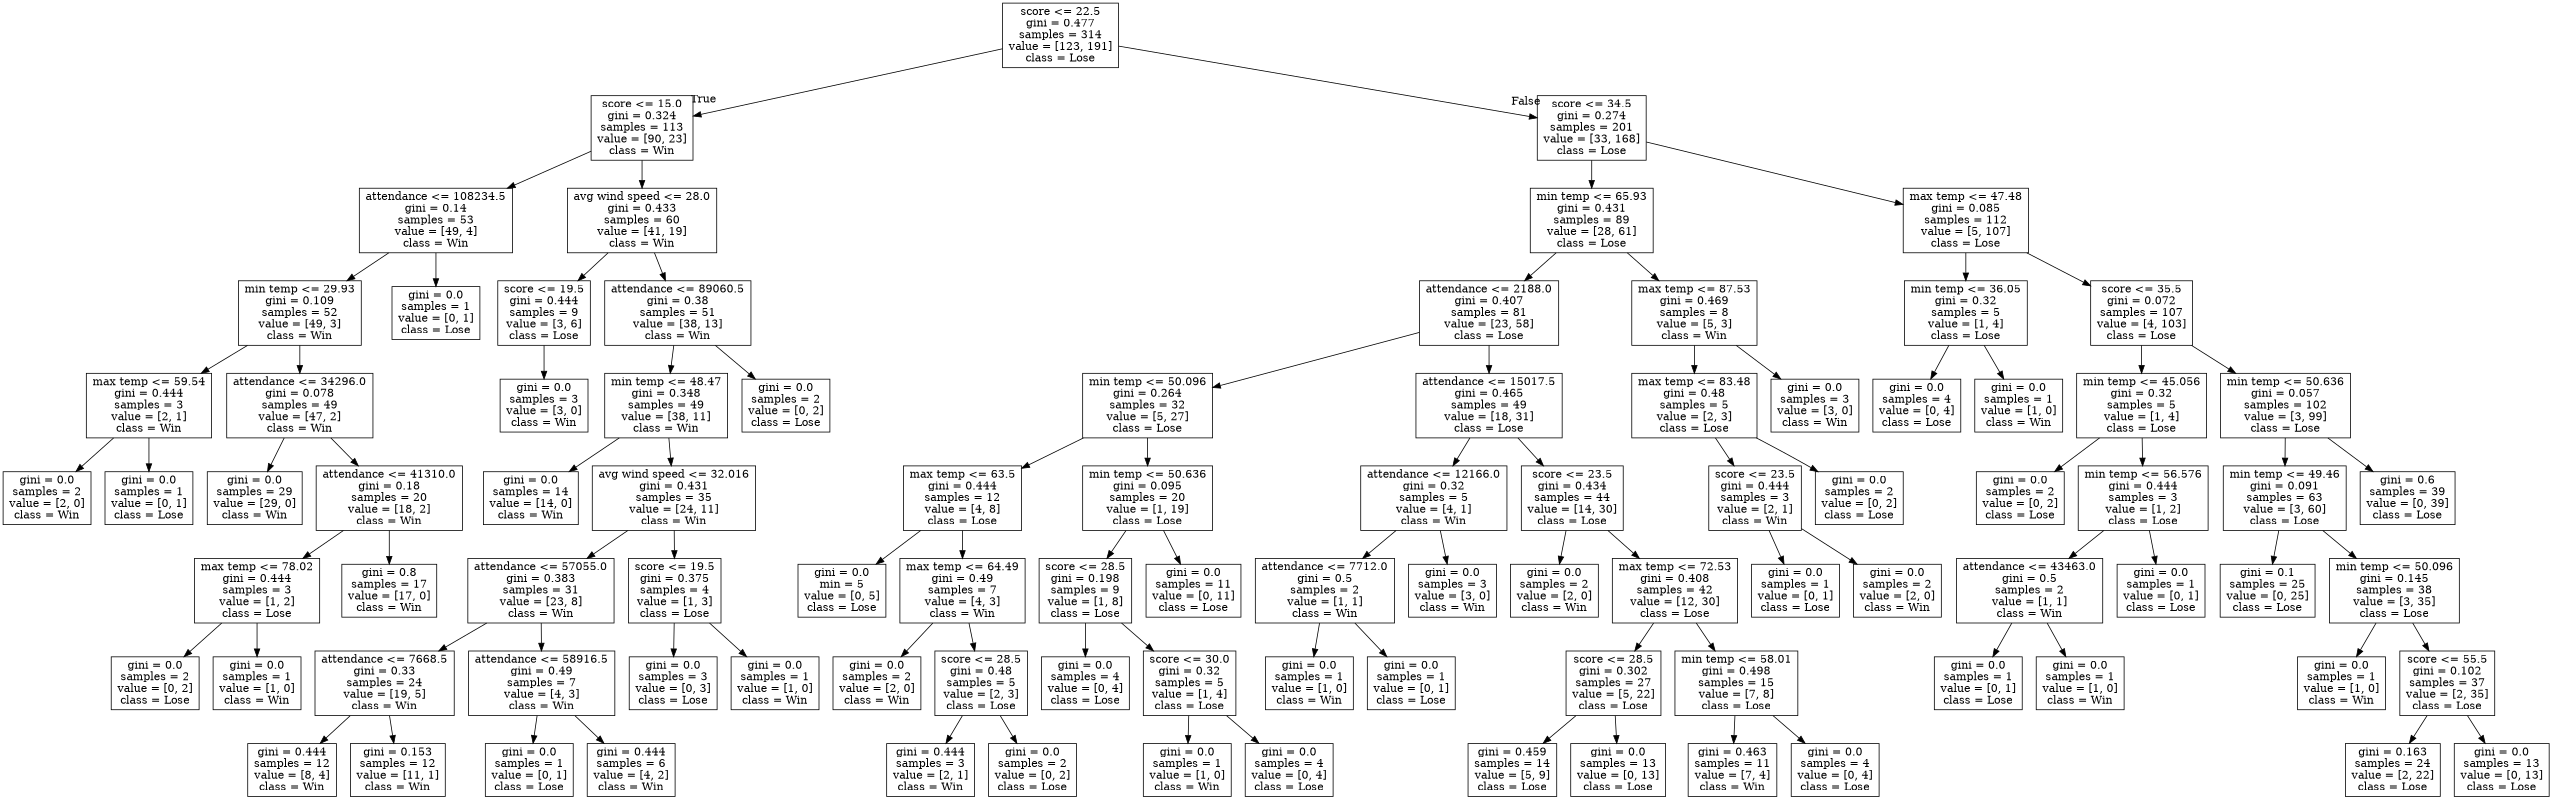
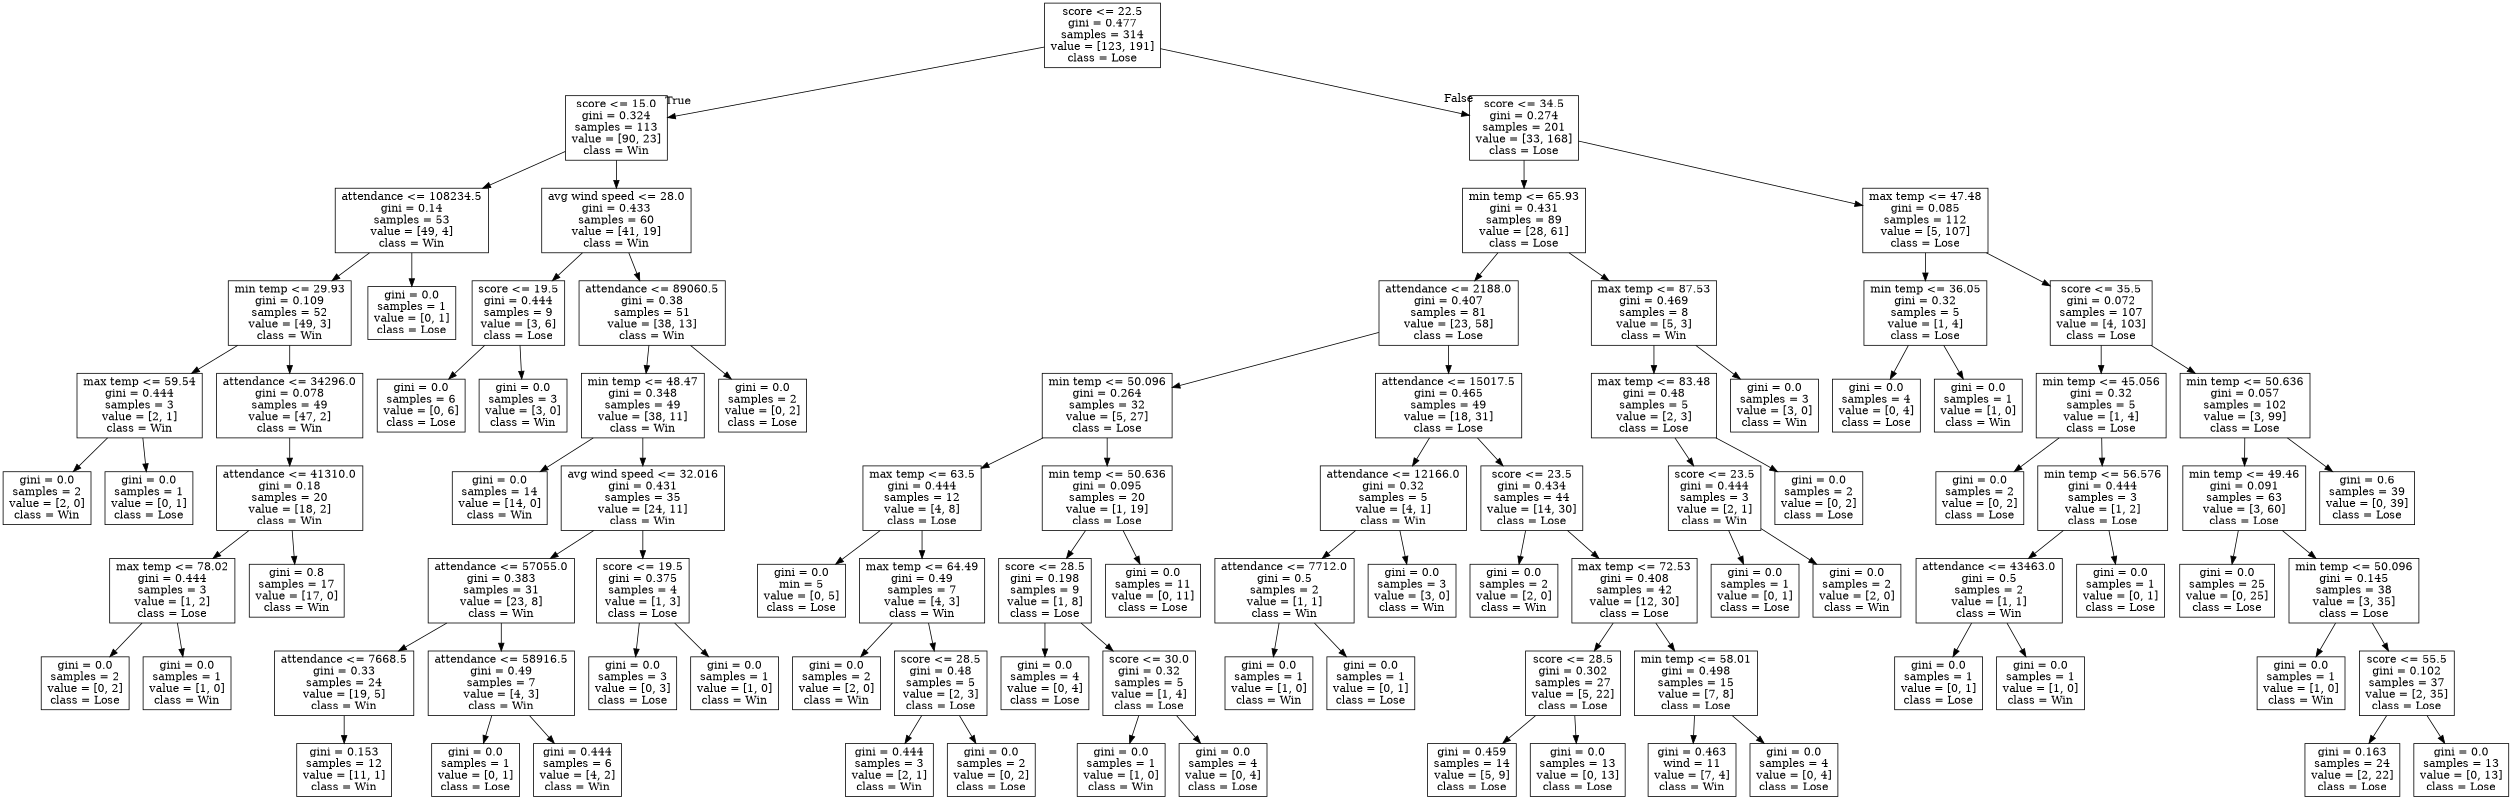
node "gini = 0.0 samples = 6 value = [0, 6] class = Lose": added
node "gini = 0.0 samples = 29 value = [29, 0] class = Win": removed
node "gini = 0.1 samples = 25 value = [0, 25] class = Lose": label "gini = 0.1 samples = 25 value = [0, 25] class = Lose" -> "gini = 0.0 samples = 25 value = [0, 25] class = Lose"
node "gini = 0.444 samples = 12 value = [8, 4] class = Win": removed
node "gini = 0.463 samples = 11 value = [7, 4] class = Win": label "gini = 0.463 samples = 11 value = [7, 4] class = Win" -> "gini = 0.463 wind = 11 value = [7, 4] class = Win"
